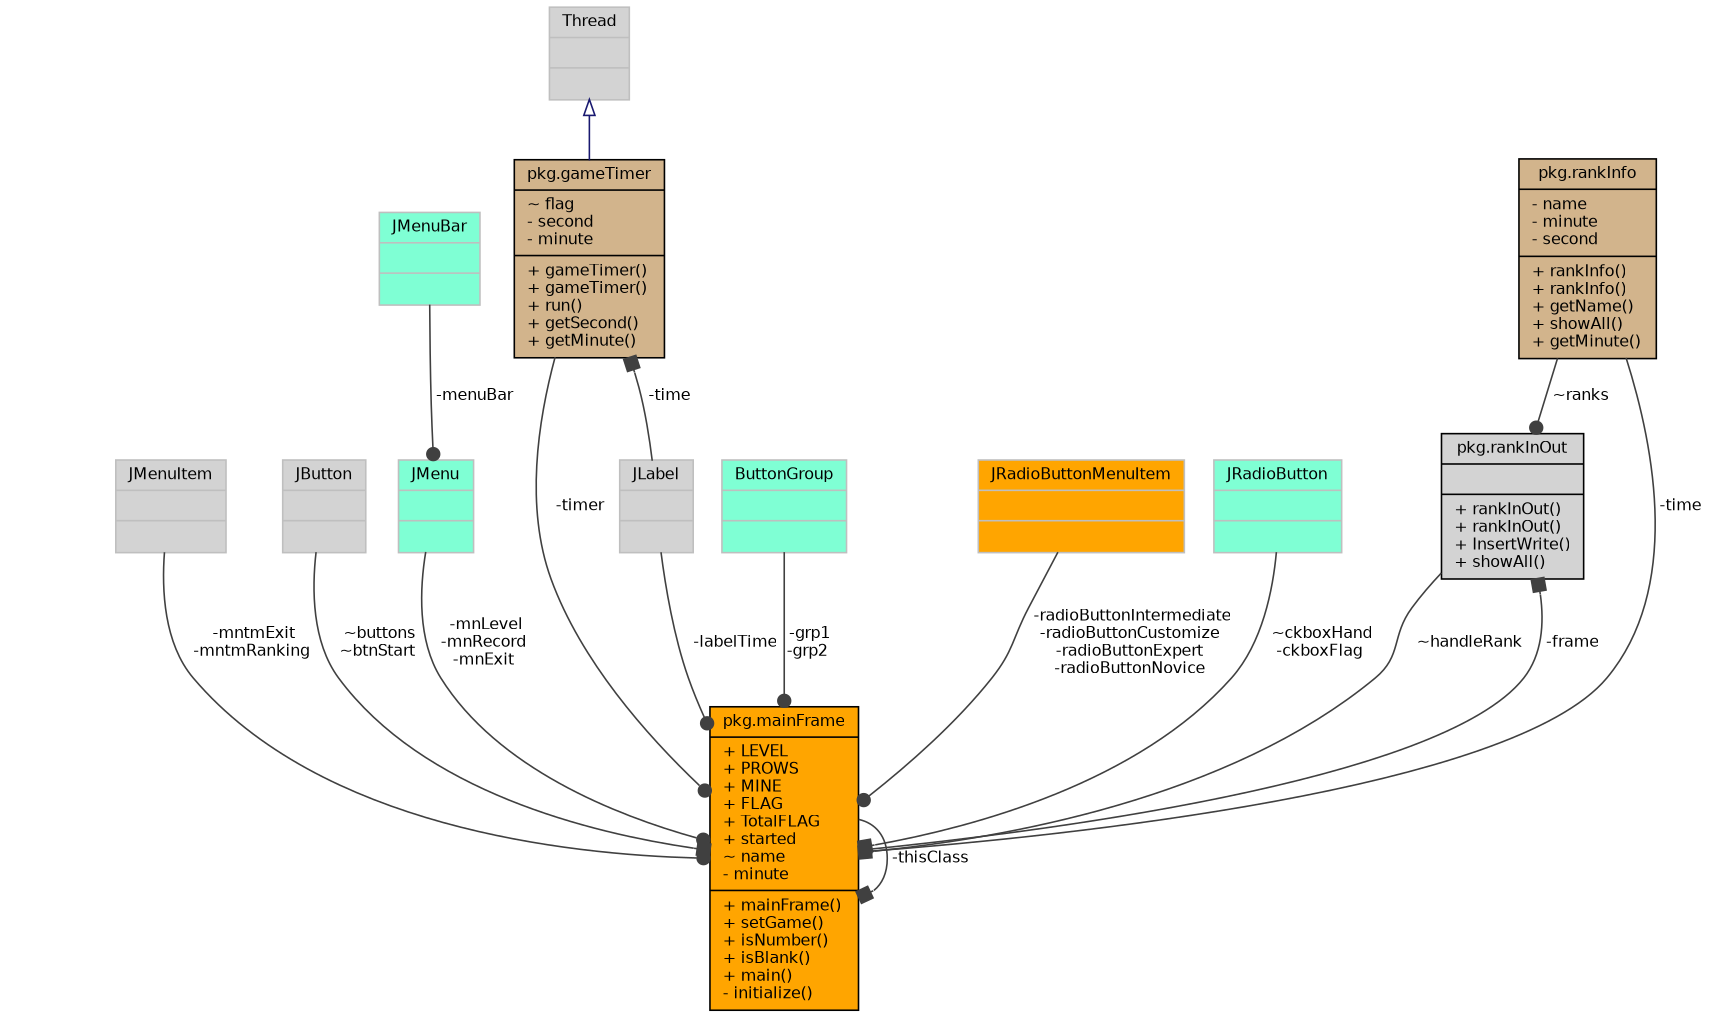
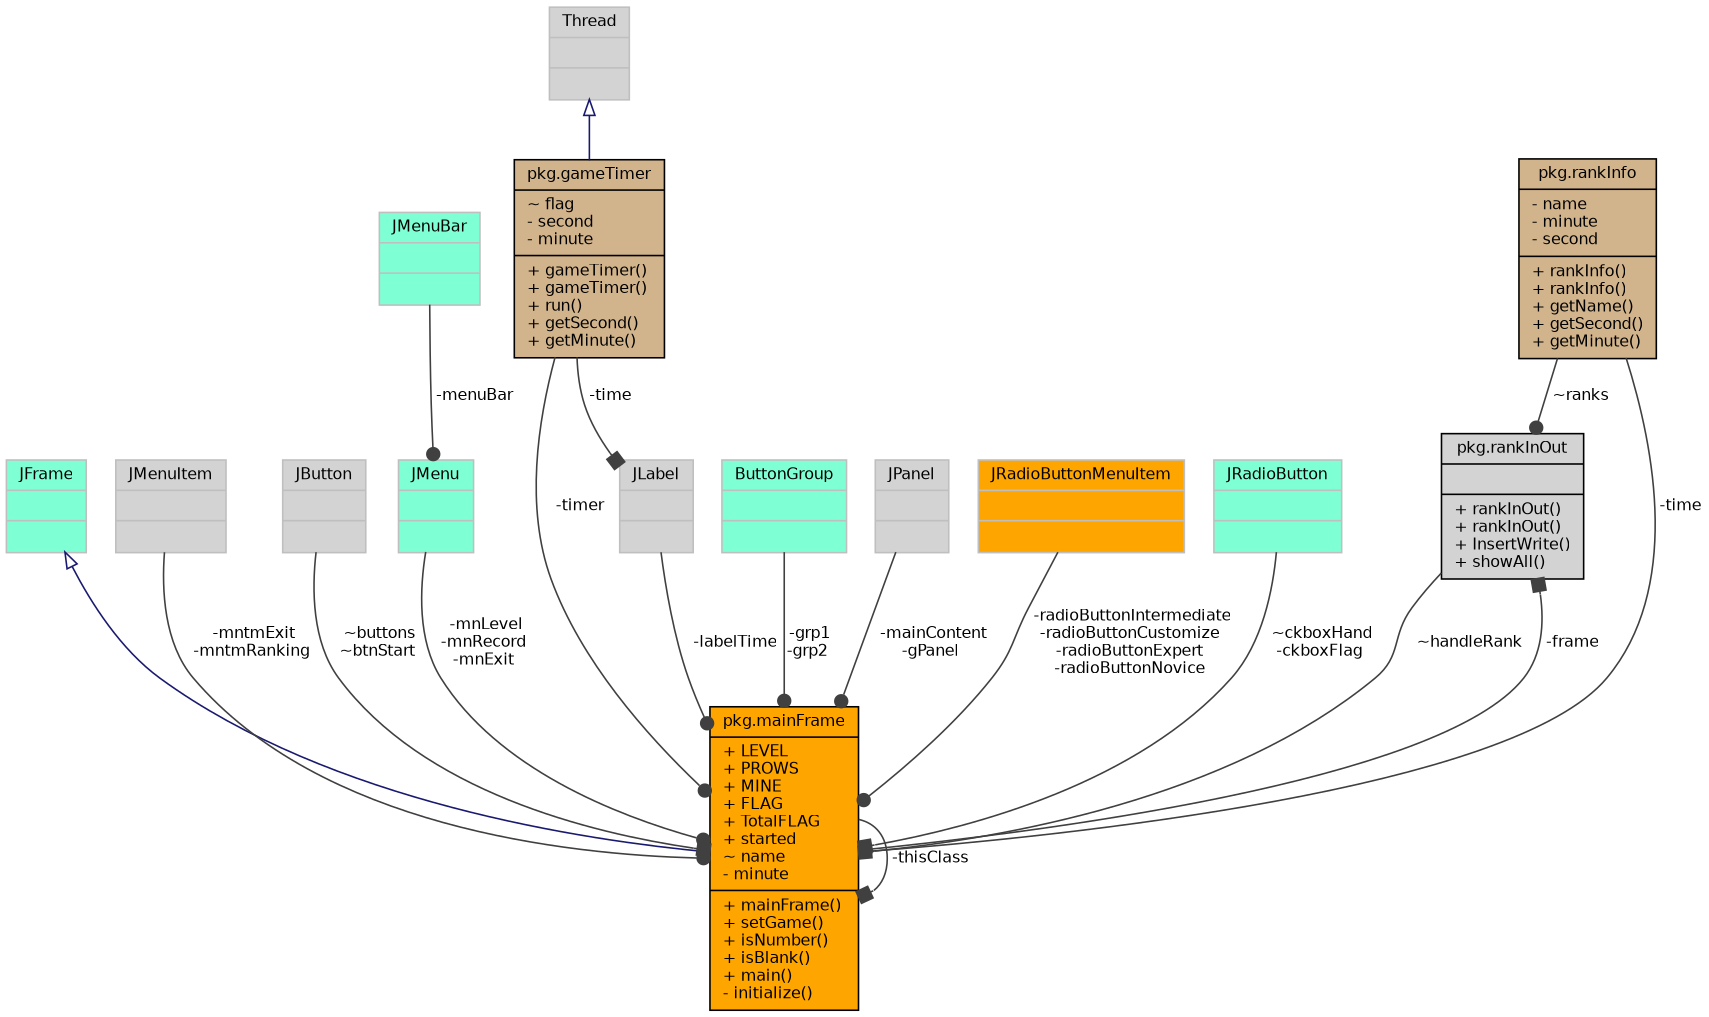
node "pkg.rankInfo": text "+ showAll()" -> "+ getSecond()"
edge "JLabel" -> "pkg.gameTimer": reversed
node "JFrame": added
node "JPanel": added
